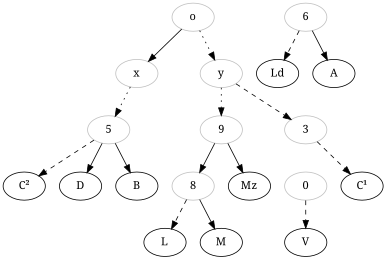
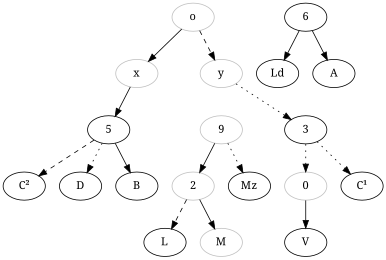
node "6": color grey -> black
edge "o" -> "y": style dotted -> dashed
edge "6" -> "Ld": style dashed -> solid
edge "x" -> "5": style dotted -> solid
edge "y" -> "9": removed
edge "y" -> "3": style dashed -> dotted
node "5": color grey -> black
node "3": color grey -> black
edge "5" -> "D": style solid -> dotted
edge "9" -> "Mz": style solid -> dotted
edge "3" -> "0": added
edge "3" -> "C¹": style dashed -> dotted
node "8": label "8" -> "2"
edge "0" -> "V": style dashed -> solid
node "M": color black -> grey
